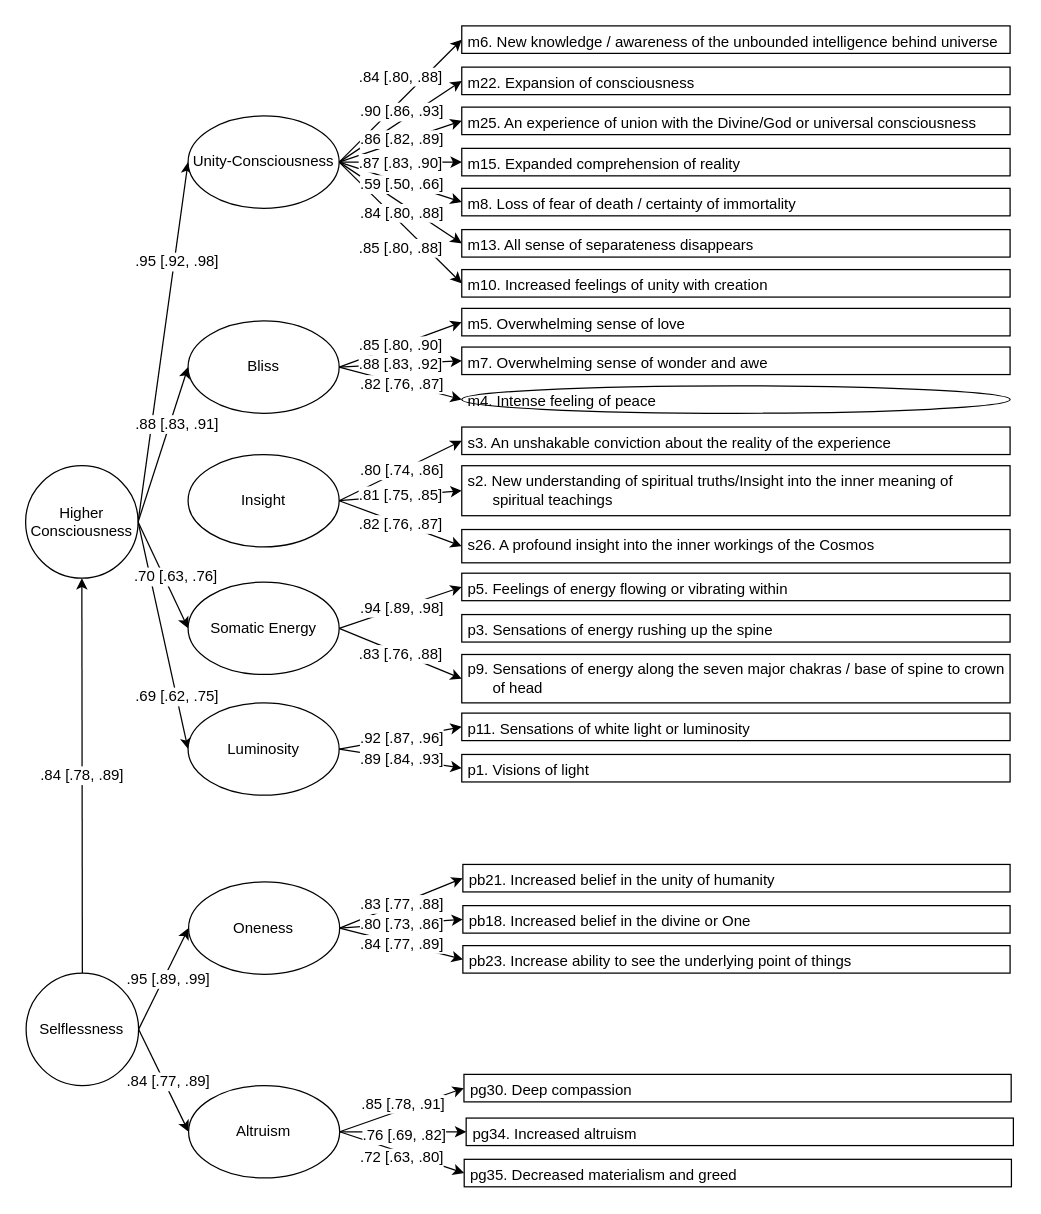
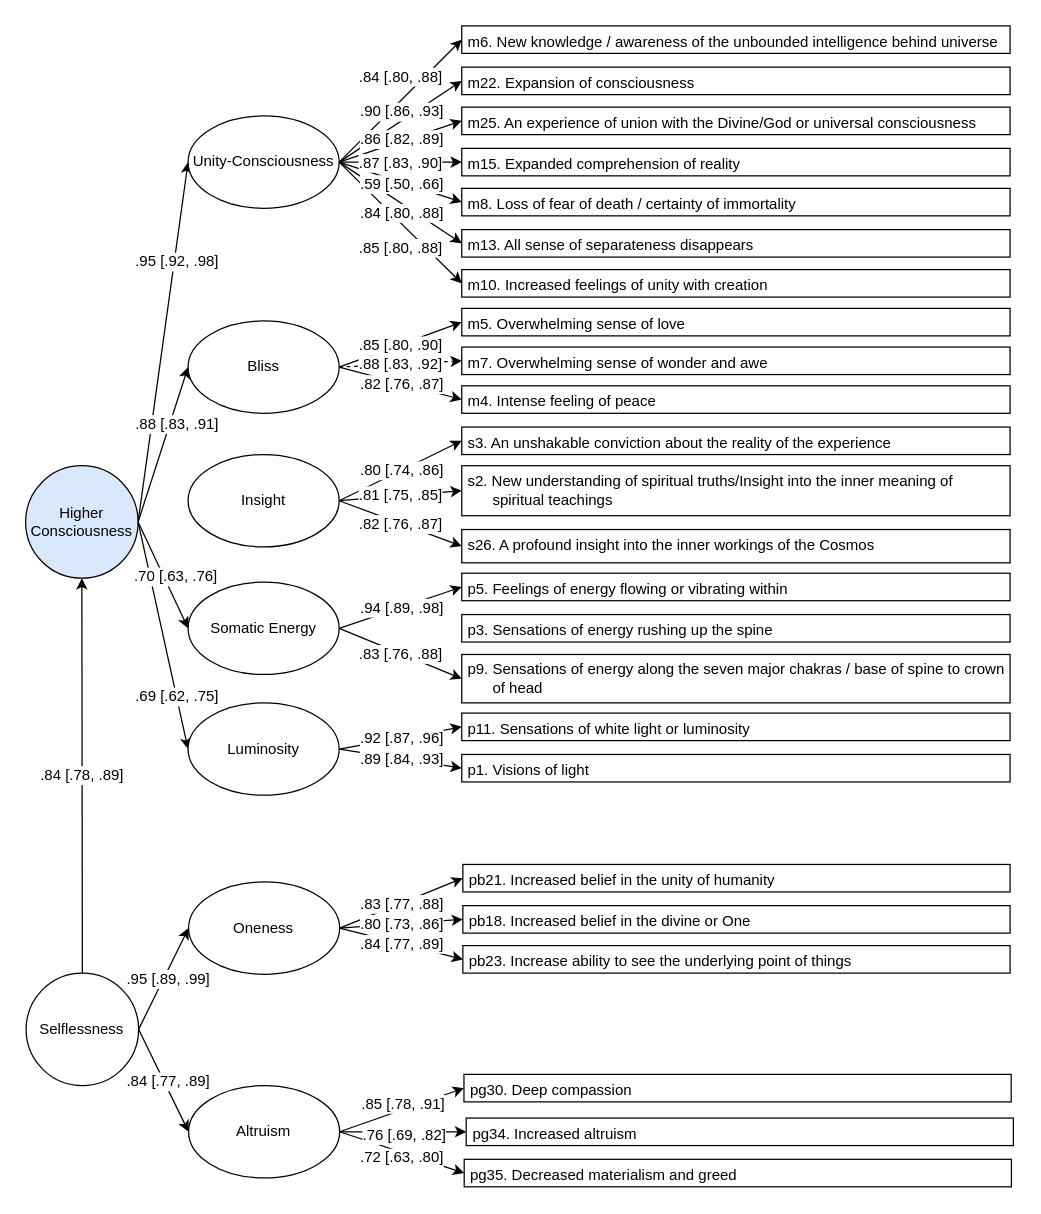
edge "Bliss" -> "m7. Overwhelming sense of wonder and awe": style solid -> dashed
node "m4. Intense feeling of peace": shape ellipse -> rectangle
node "Higher Consciousness": fillcolor #ffffff -> #dae8fc
